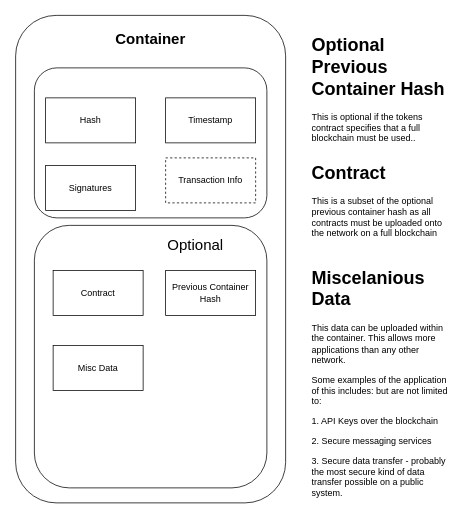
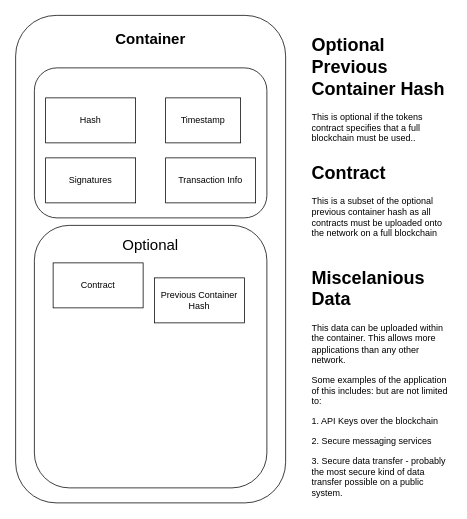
node "Timestamp": size 90x45 -> 75x45
node "Transaction Info": style dashed -> solid
node "Signatures": moved (90, 188) -> (90, 180)
node "Optional": moved (195, 244) -> (150, 244)
node "Contract": moved (98, 293) -> (98, 285)
node "Previous Container Hash": moved (210, 293) -> (199, 300)
node "Misc Data": removed
